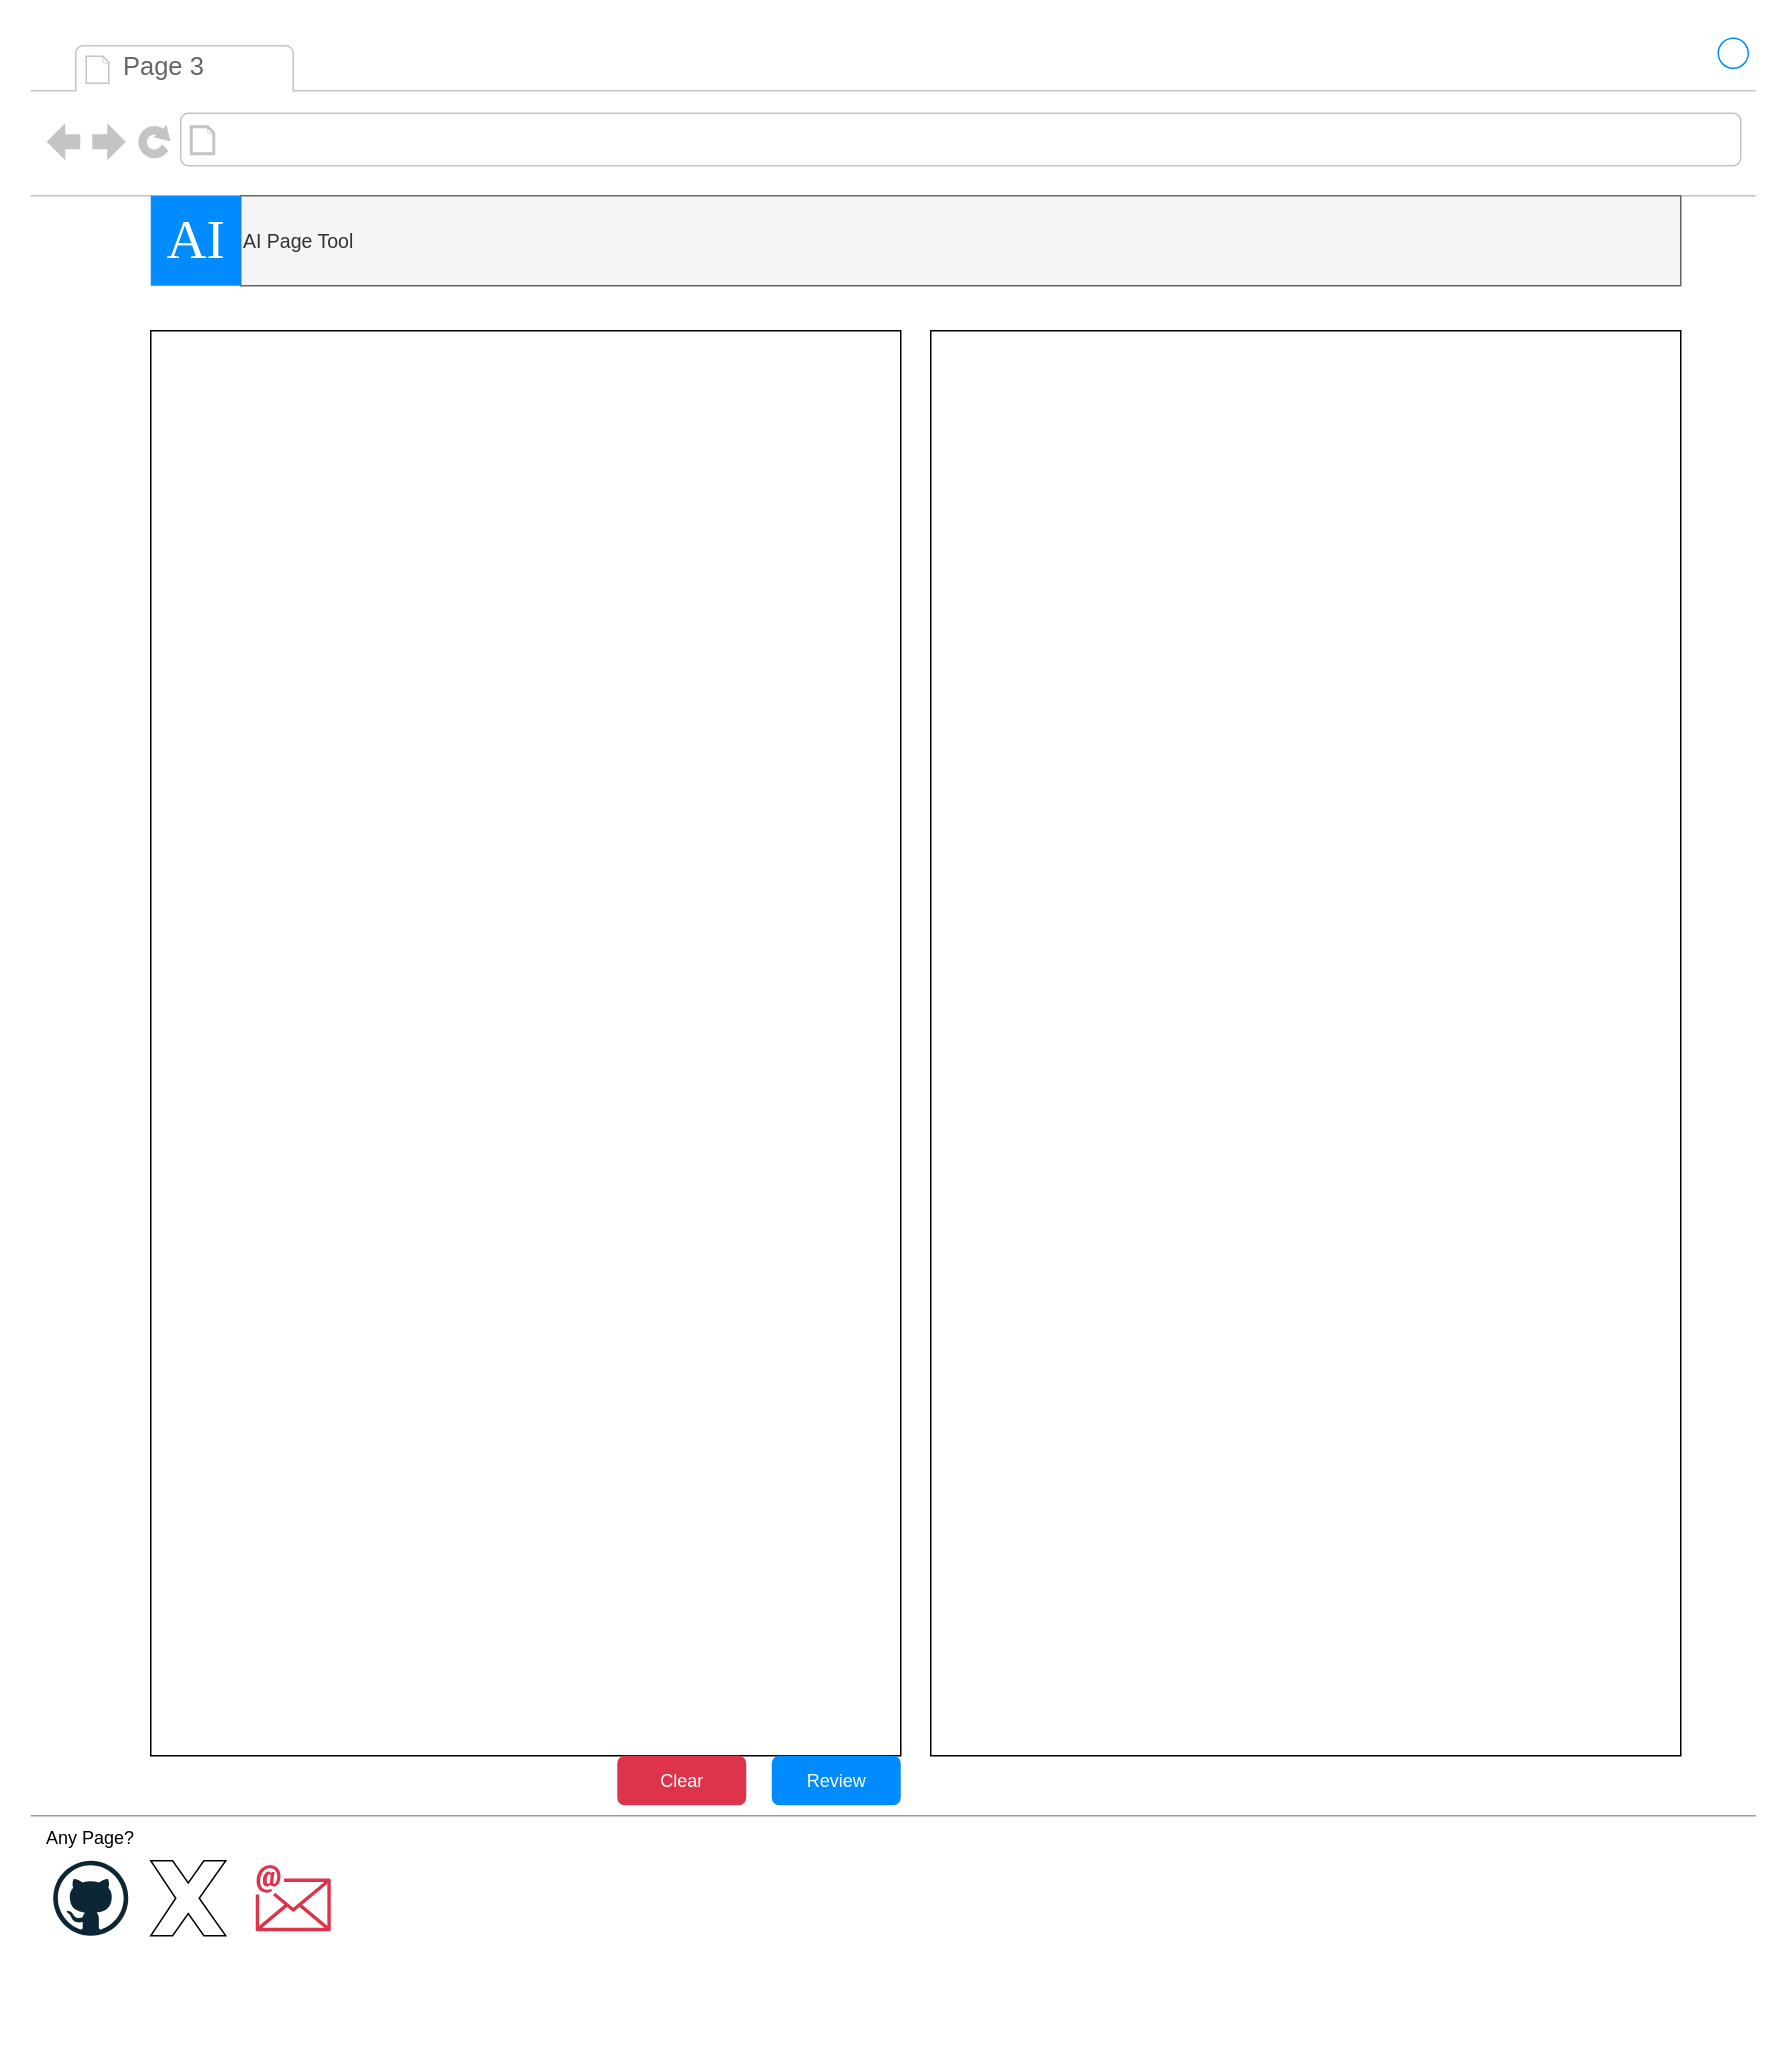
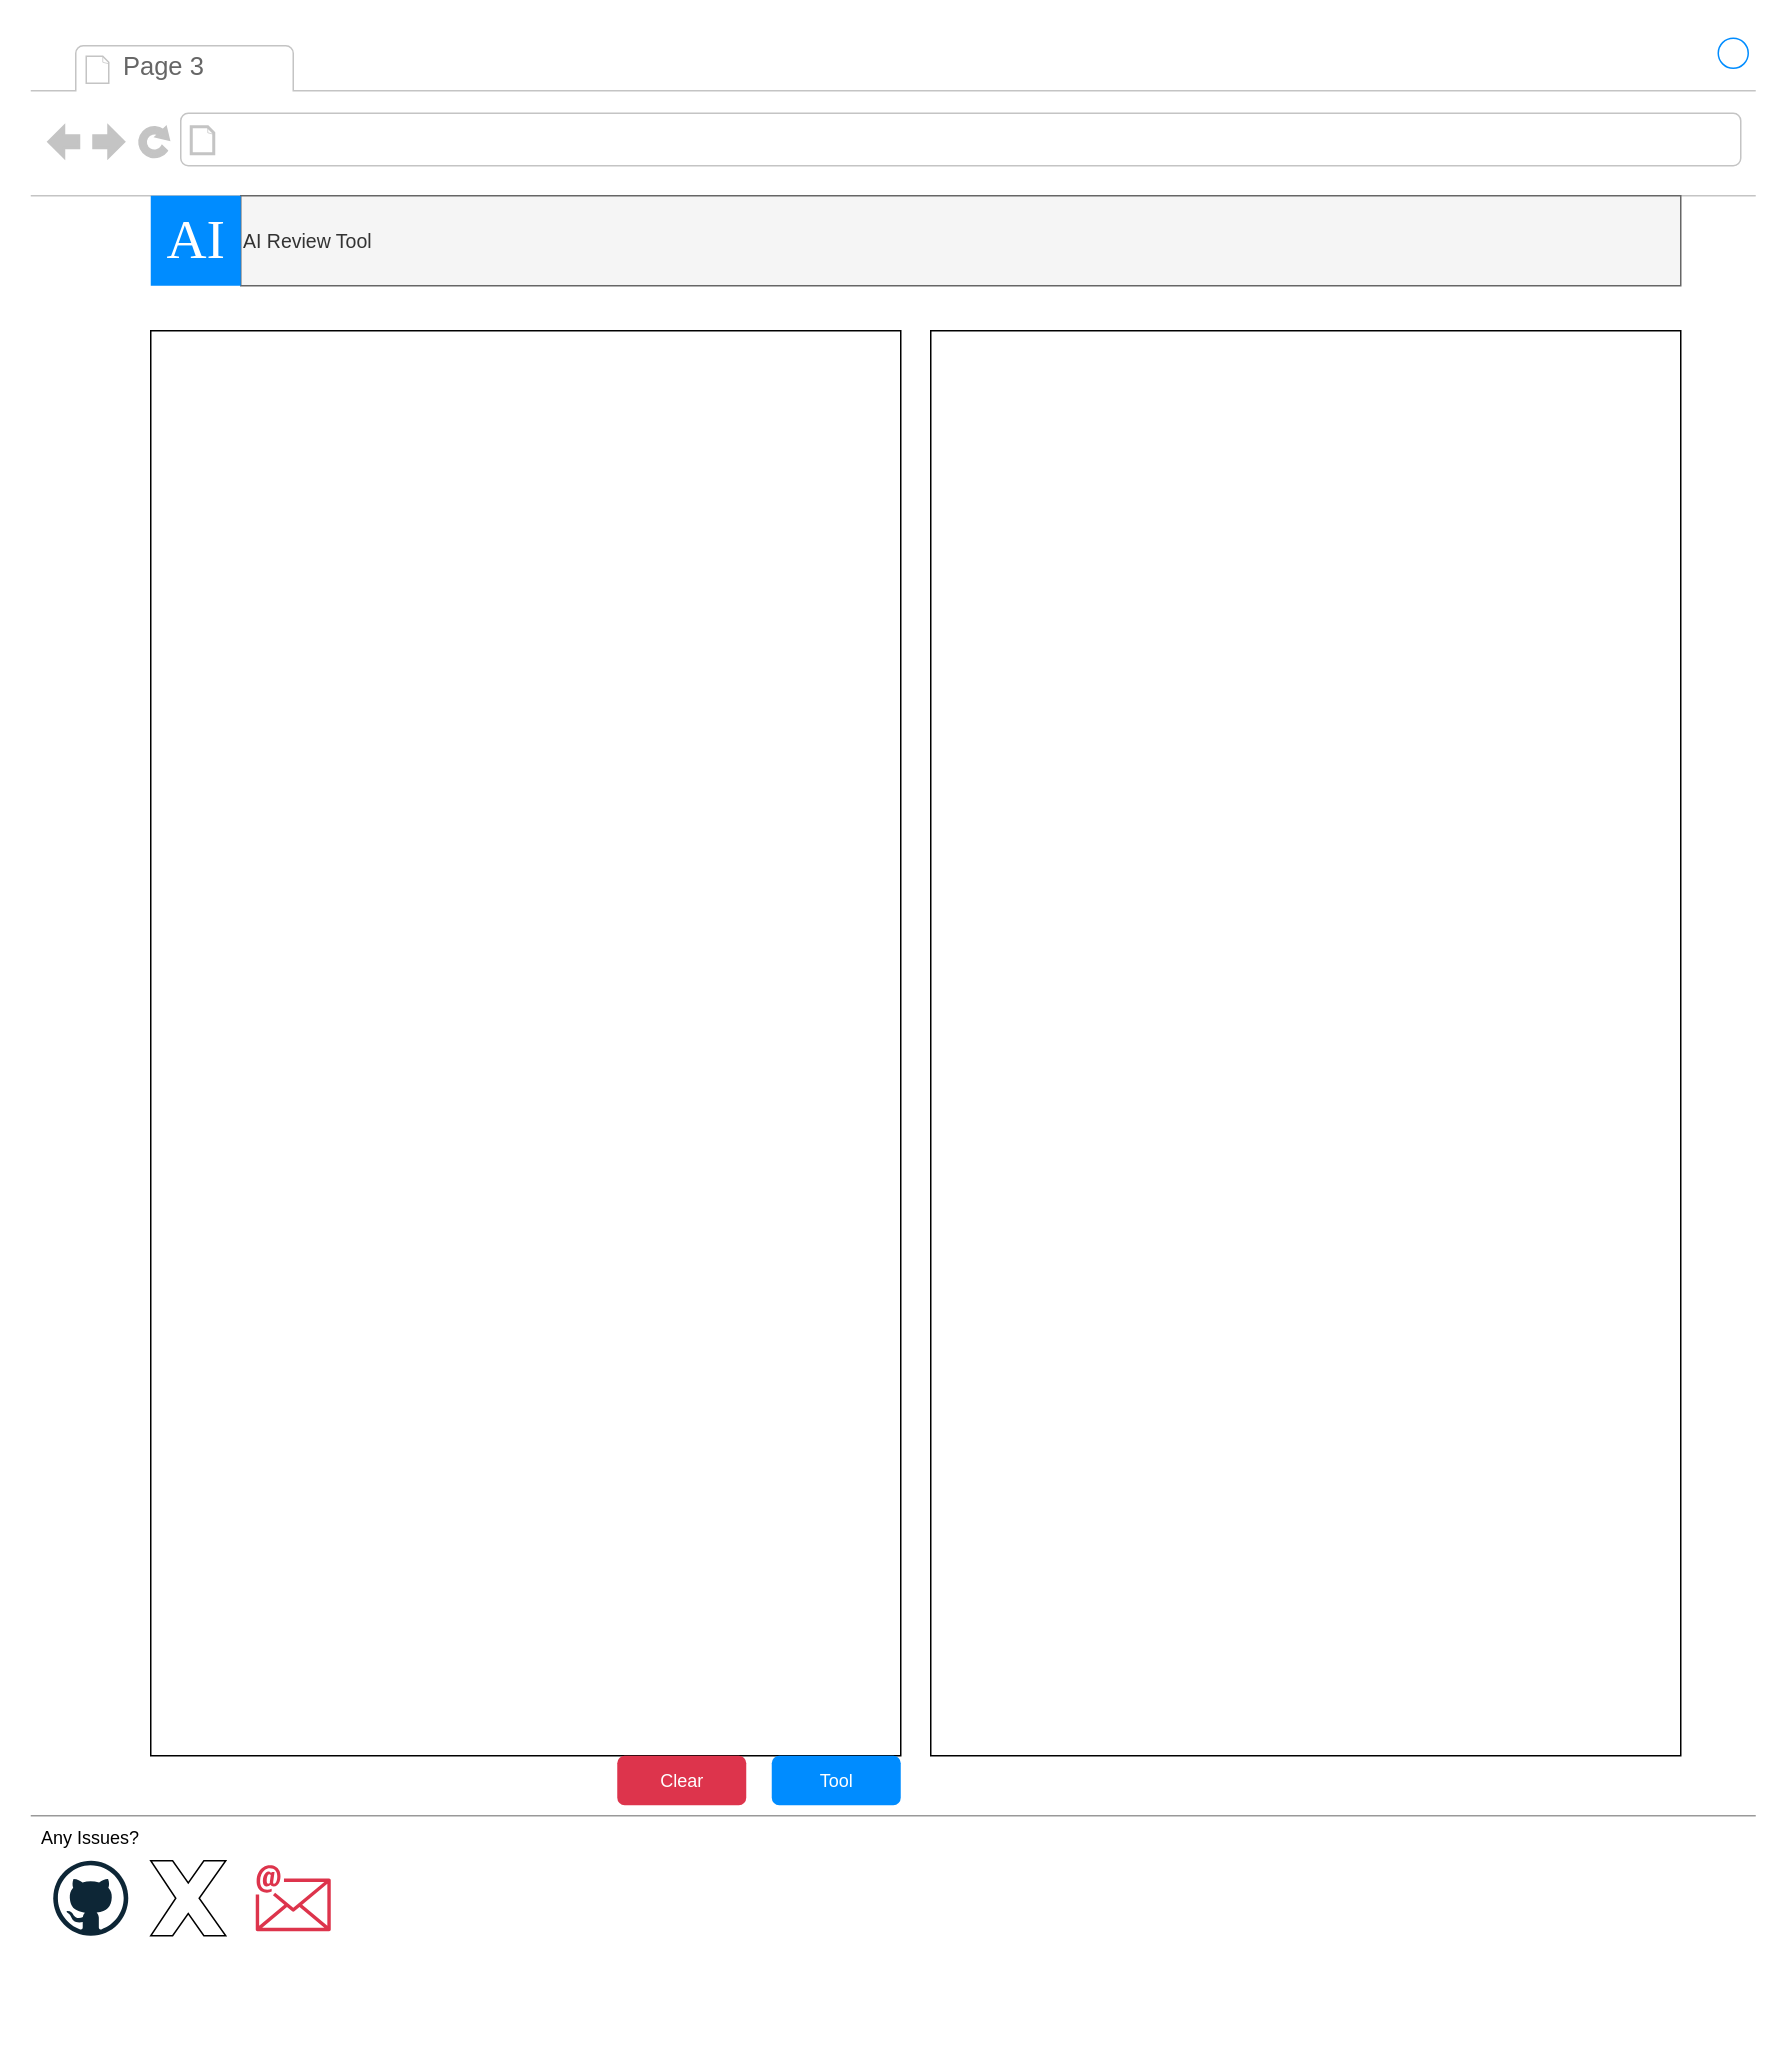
node "AI Page Tool": label "AI Page Tool" -> "AI Review Tool"
node "Review": label "Review" -> "Tool"
node "Any Page?": label "Any Page?" -> "Any Issues?"
